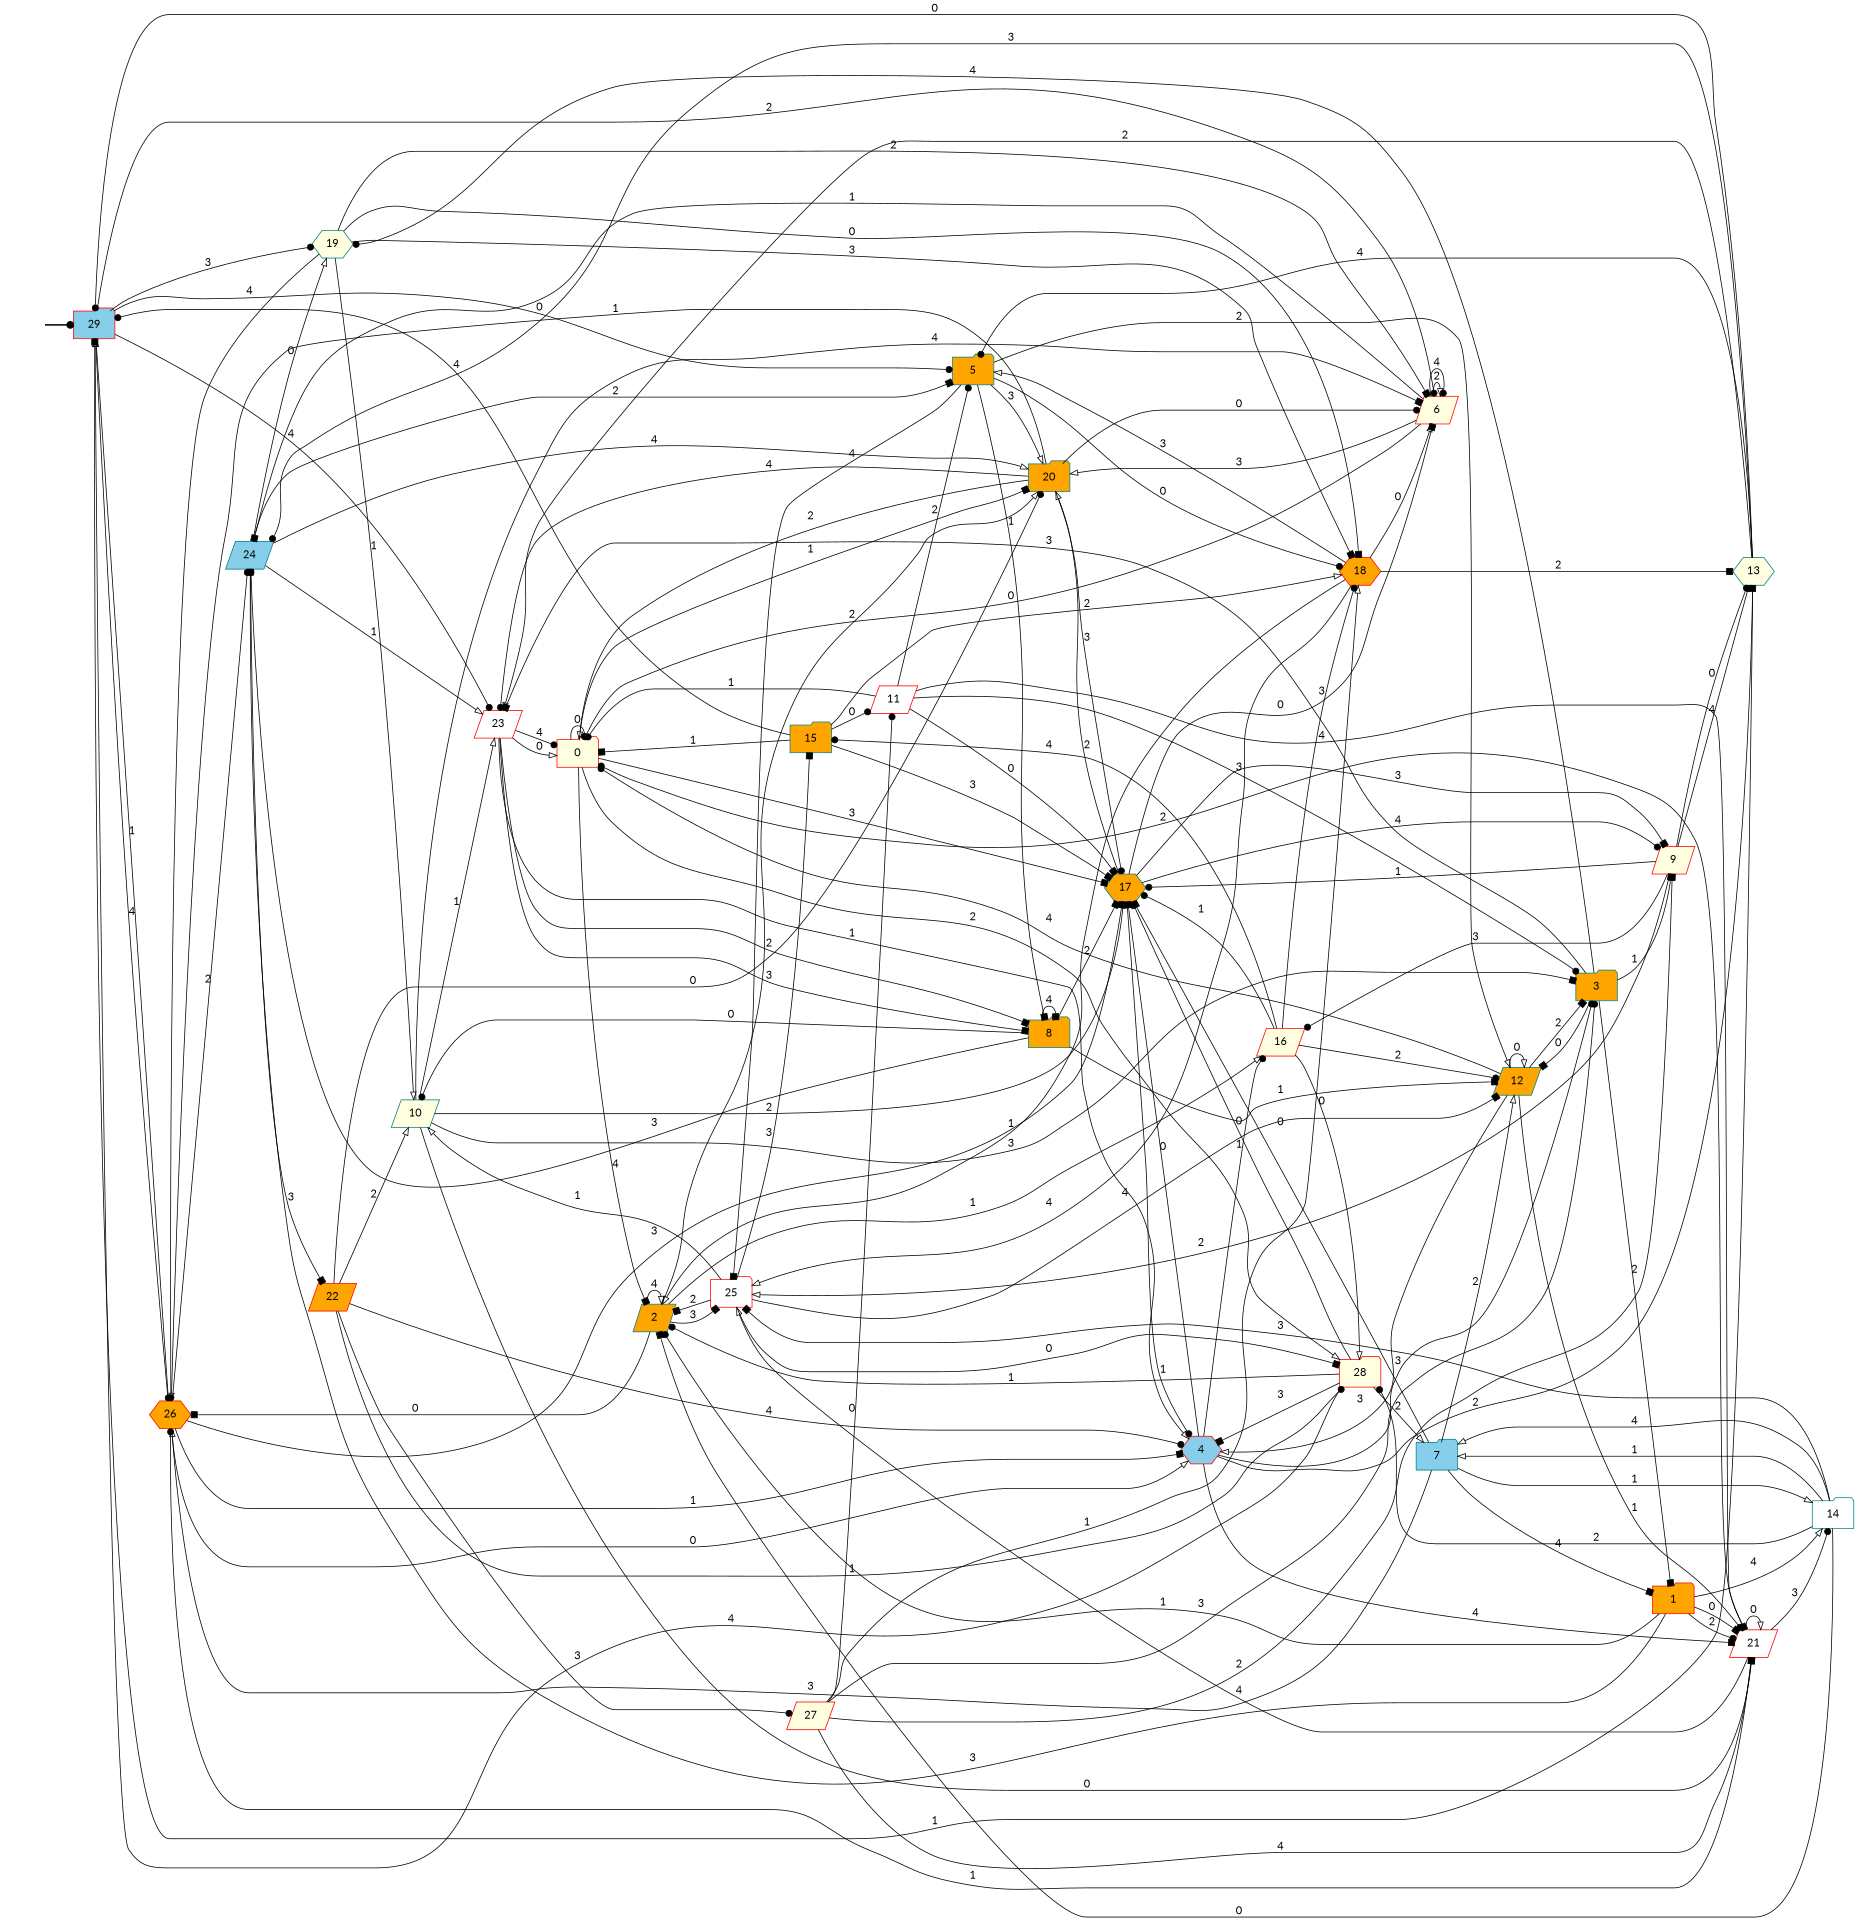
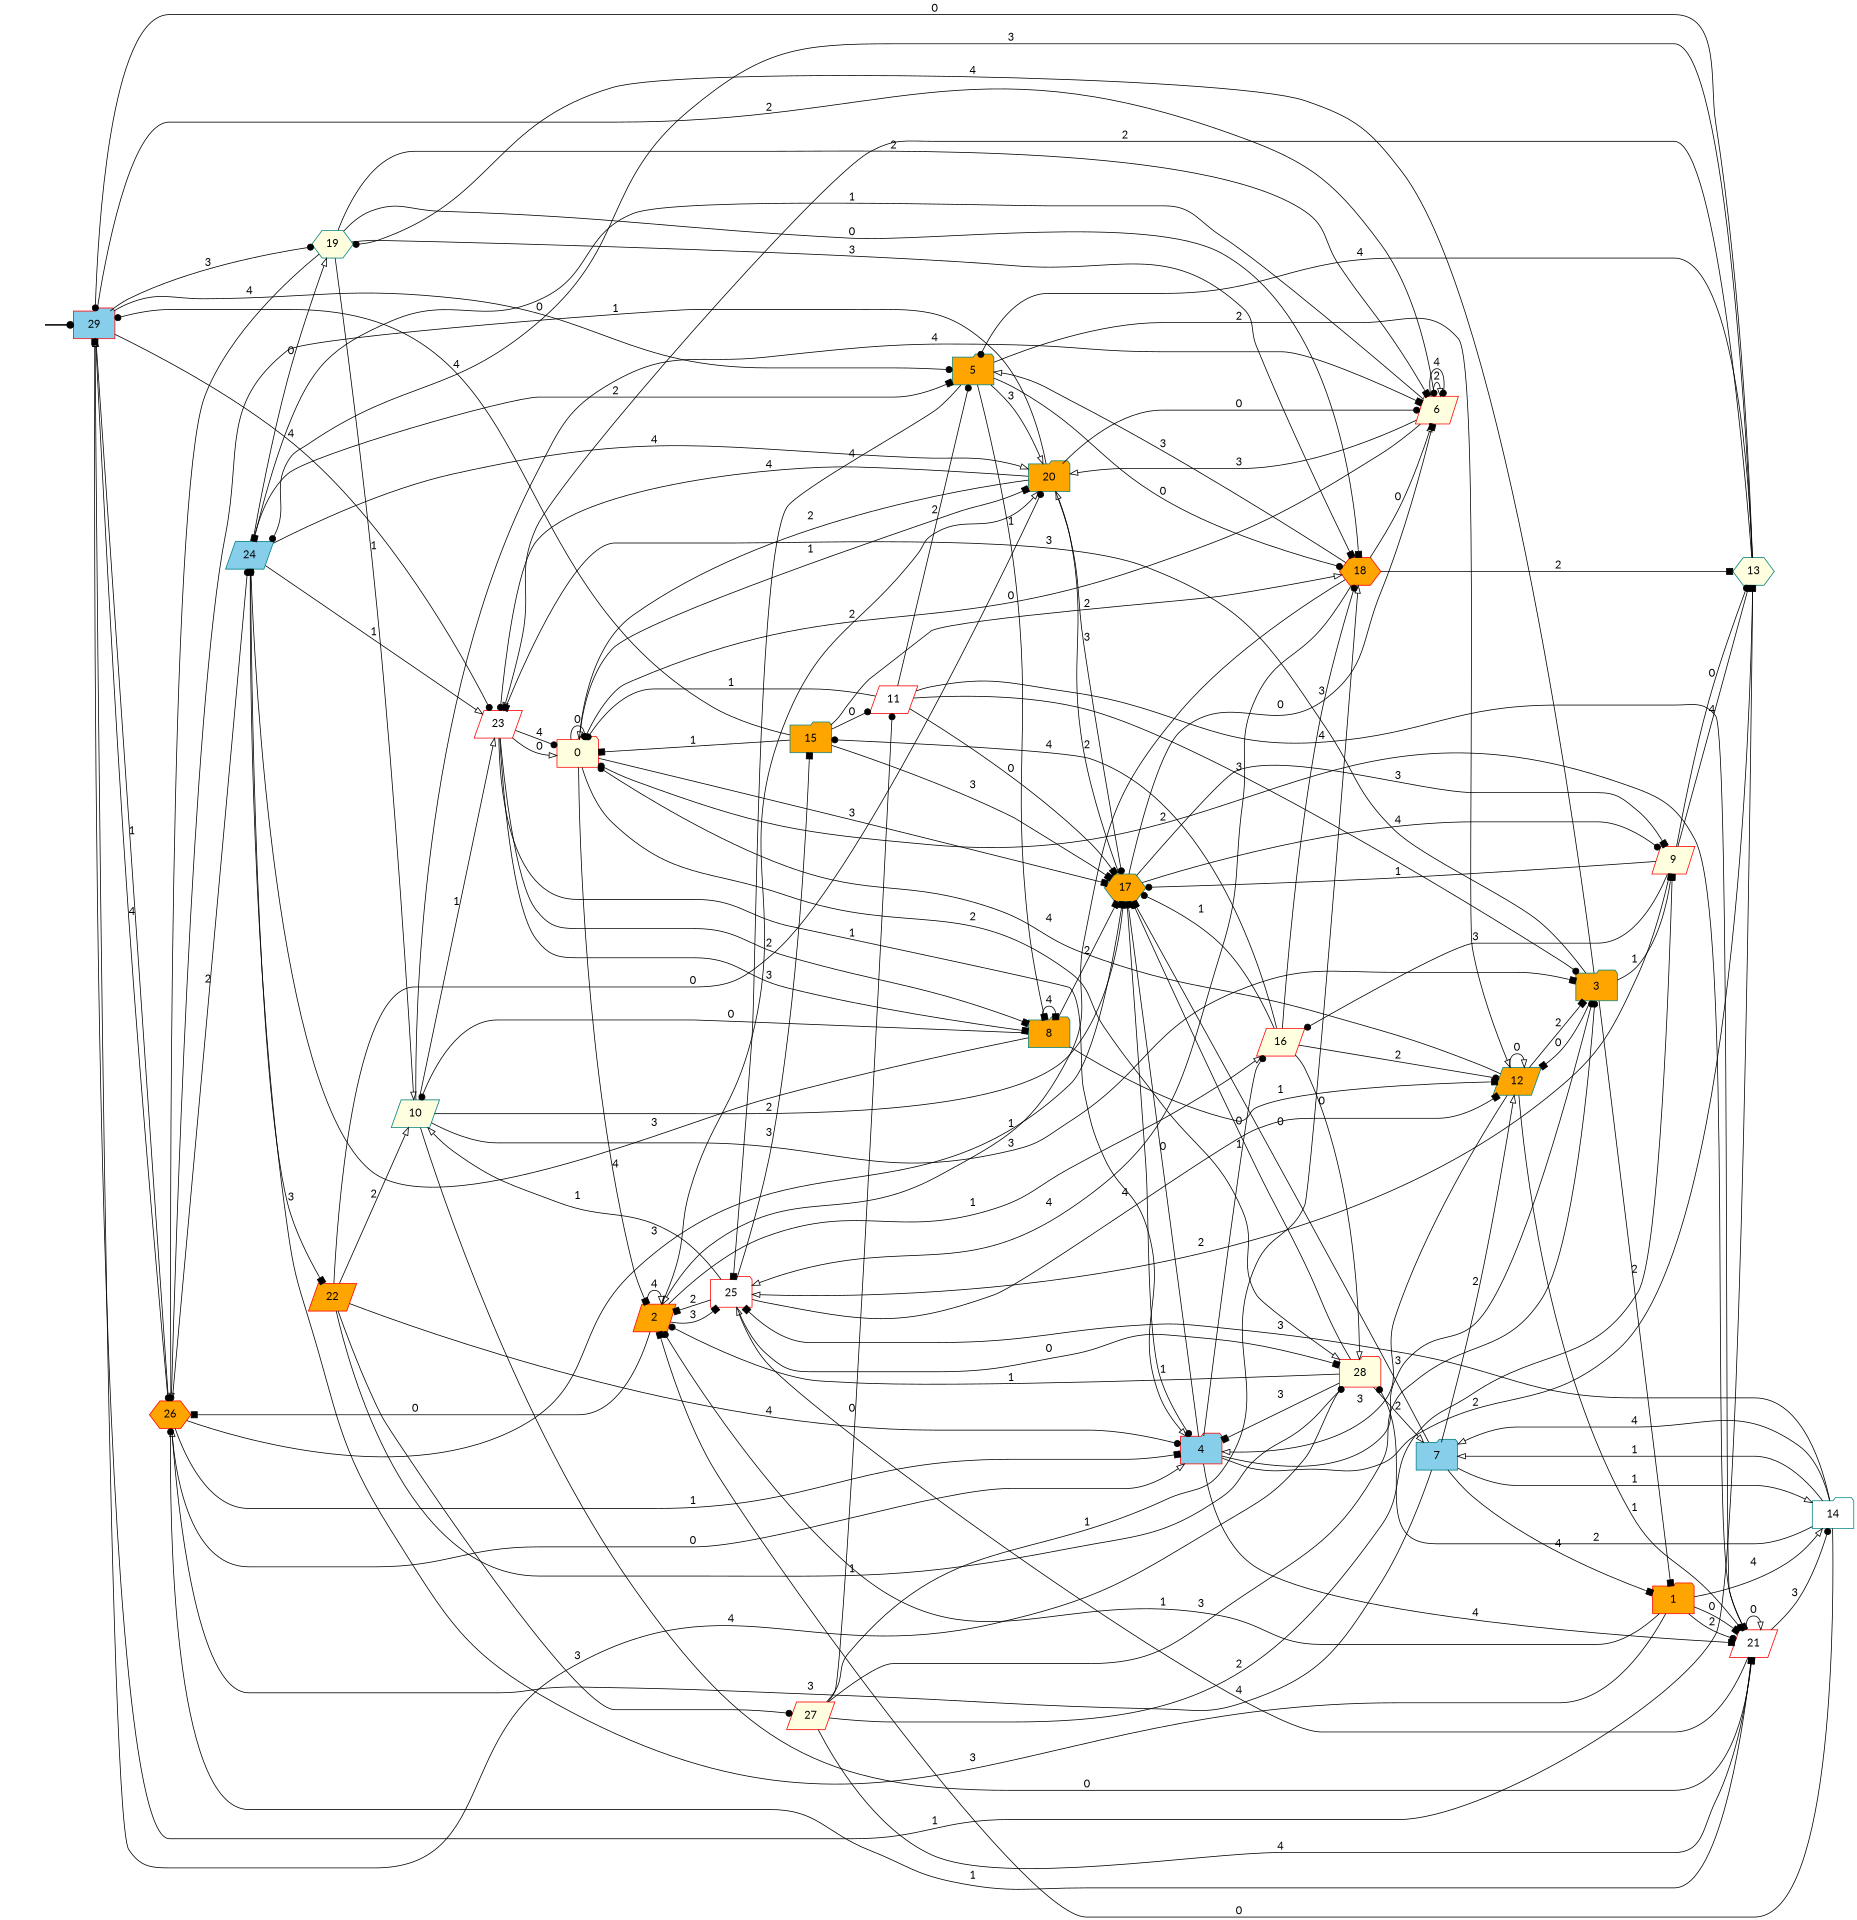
node "2": color teal -> red
node "4": shape hexagon -> folder
